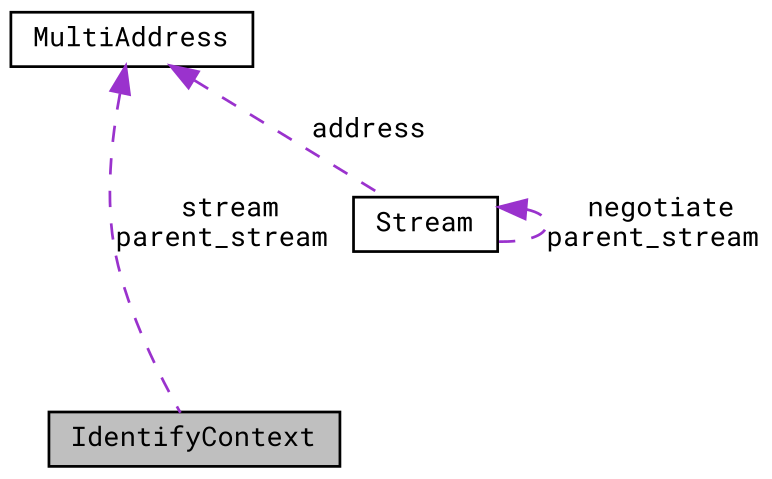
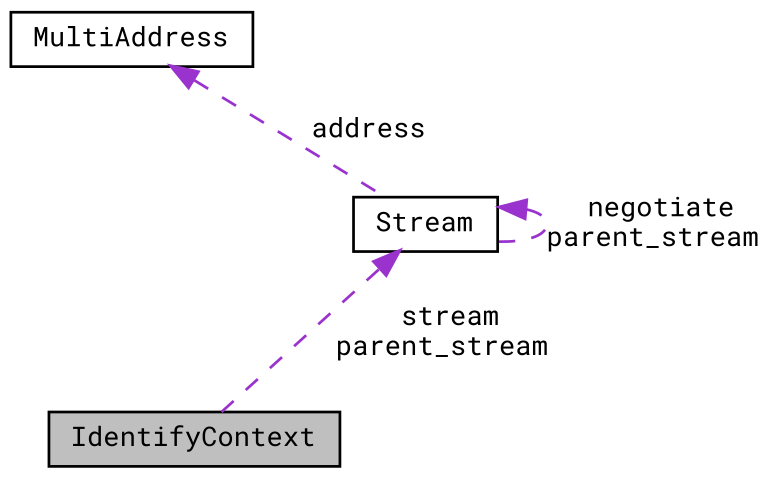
edge "IdentifyContext" -> "MultiAddress": now "IdentifyContext" -> "Stream"
